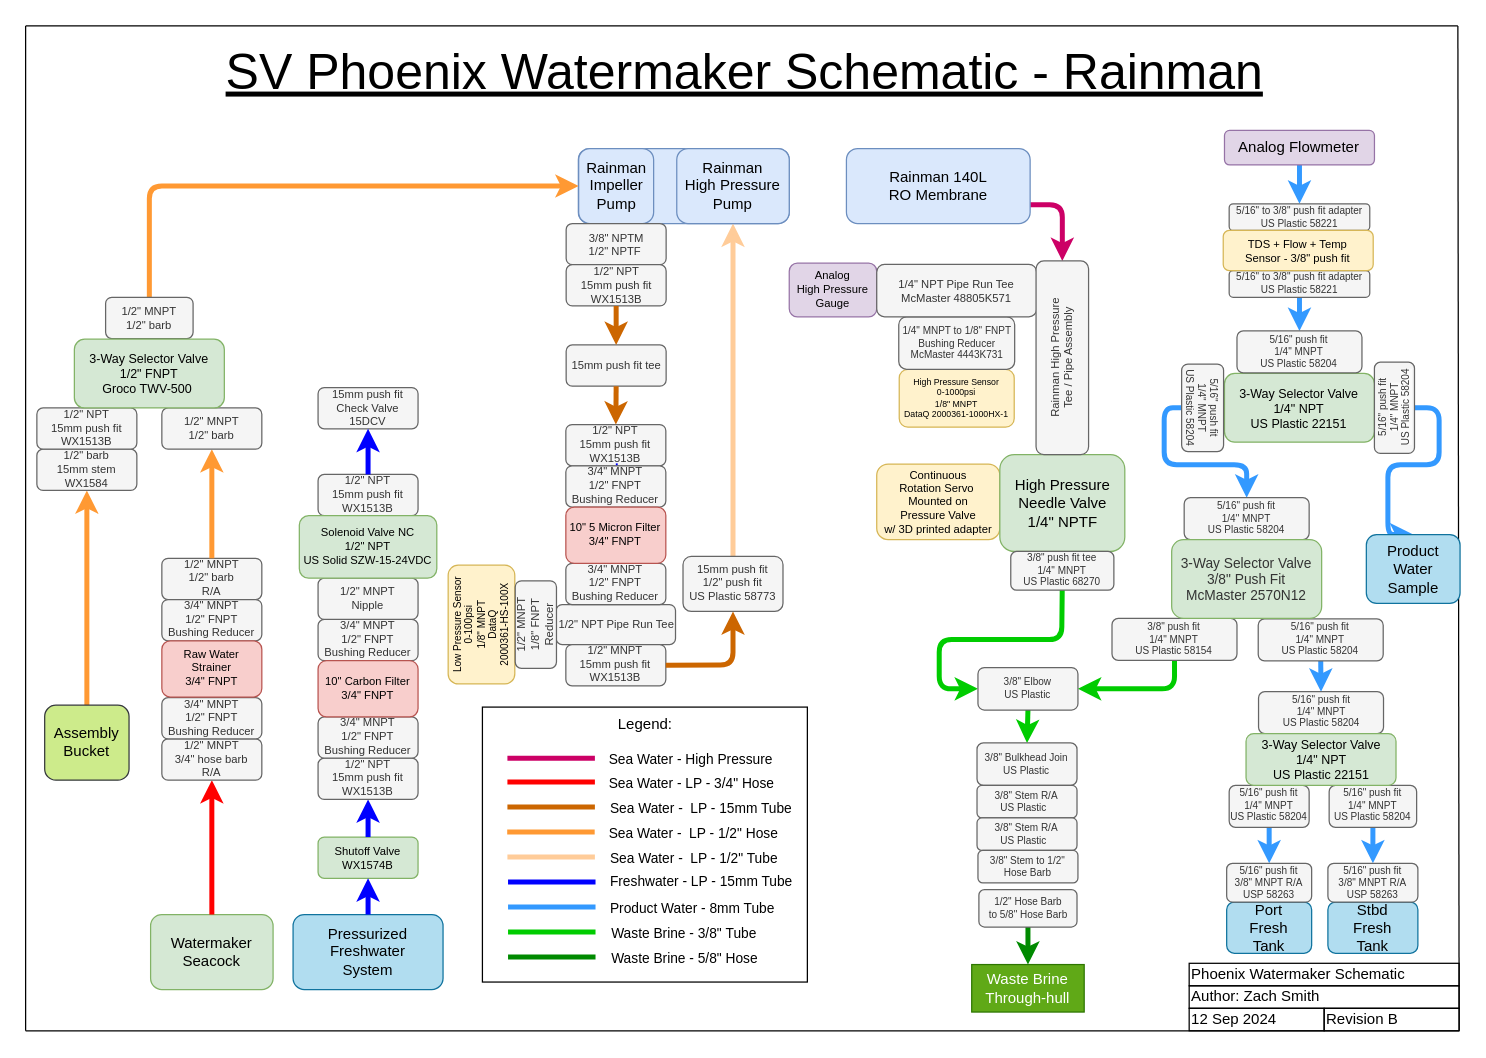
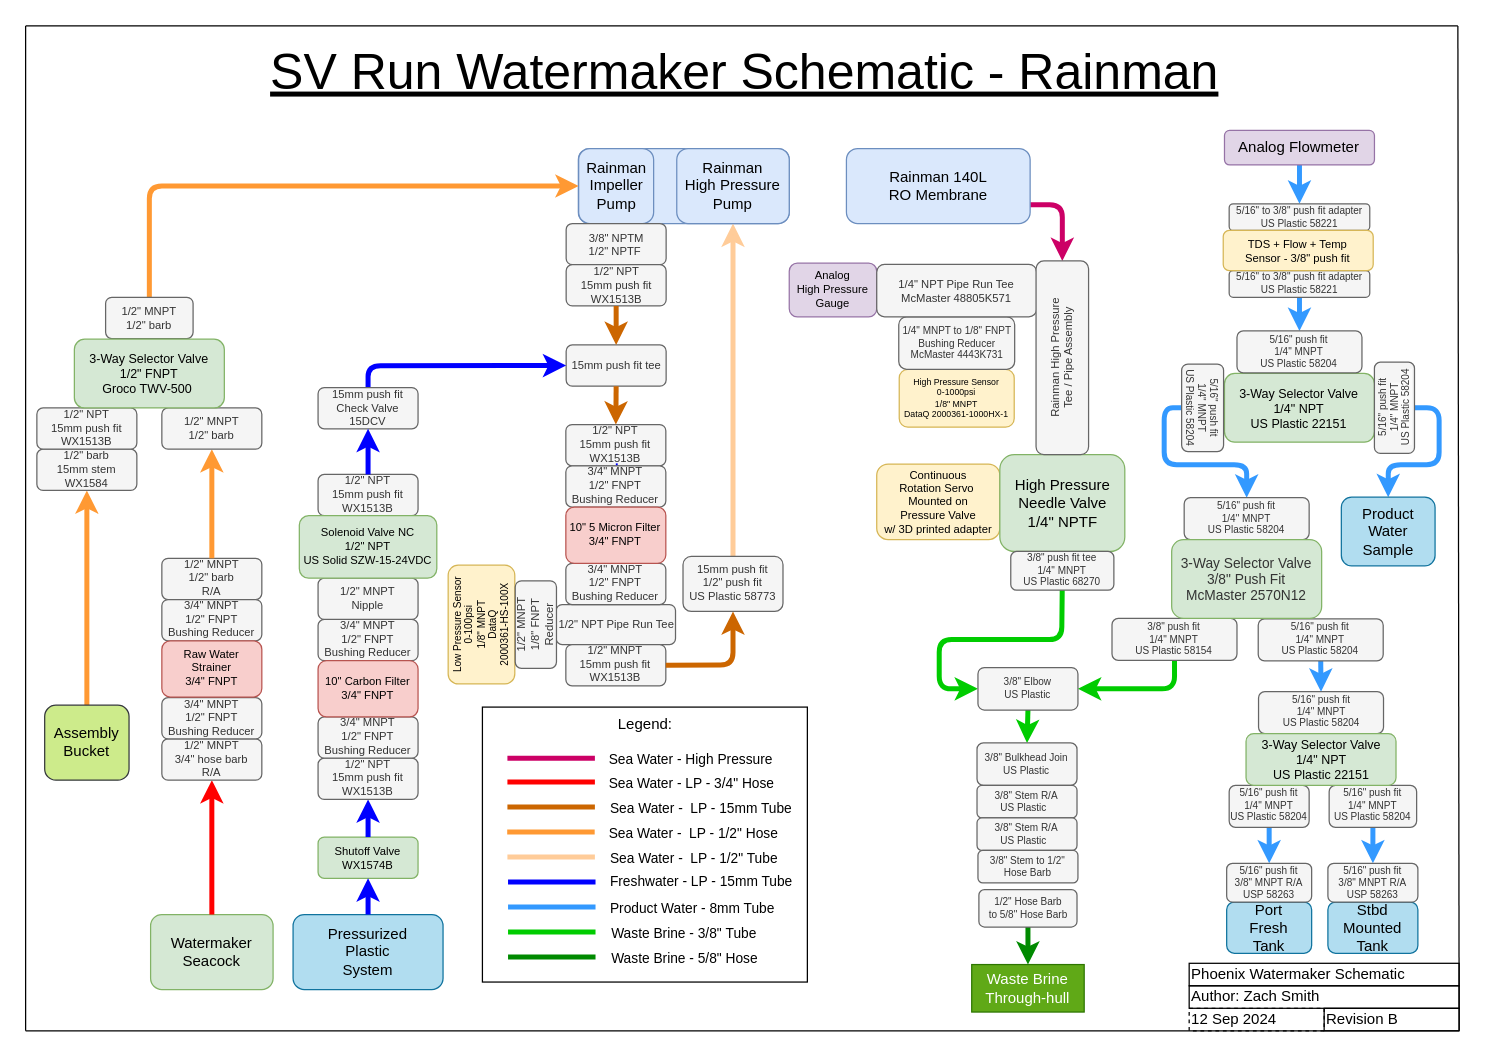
node "SV Phoenix Watermaker Schematic - Rainman": label "SV Phoenix Watermaker Schematic - Rainman" -> "SV Run Watermaker Schematic - Rainman"
edge "15mm push fit Check Valve 15DCV" -> "15mm push fit tee": added
node "Product Water Sample": moved (1413, 569) -> (1388, 531)
node "Stbd Fresh Tank": label "Stbd Fresh Tank" -> "Stbd Mounted Tank"
node "Pressurized Freshwater System": label "Pressurized Freshwater System" -> "Pressurized Plastic System"
node "12 Sep 2024": style solid -> dashed
